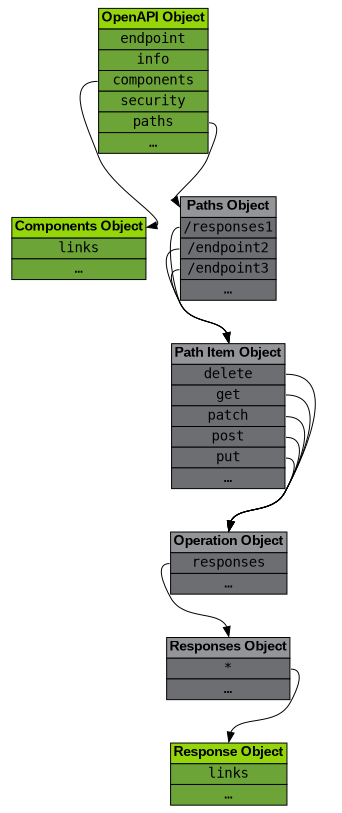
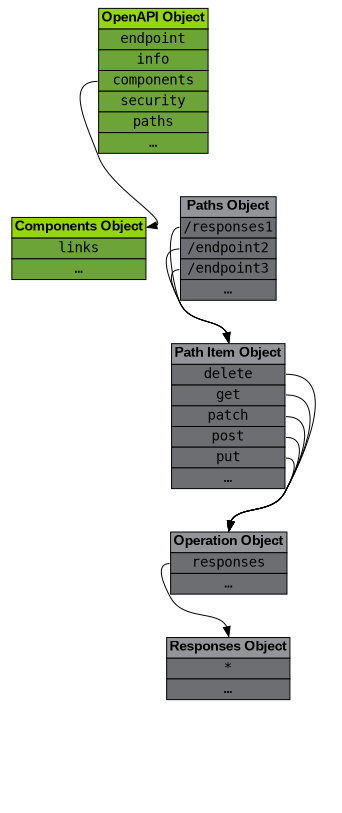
edge "OpenAPI Object" -> "Paths Object": removed
node "Response Object": removed
